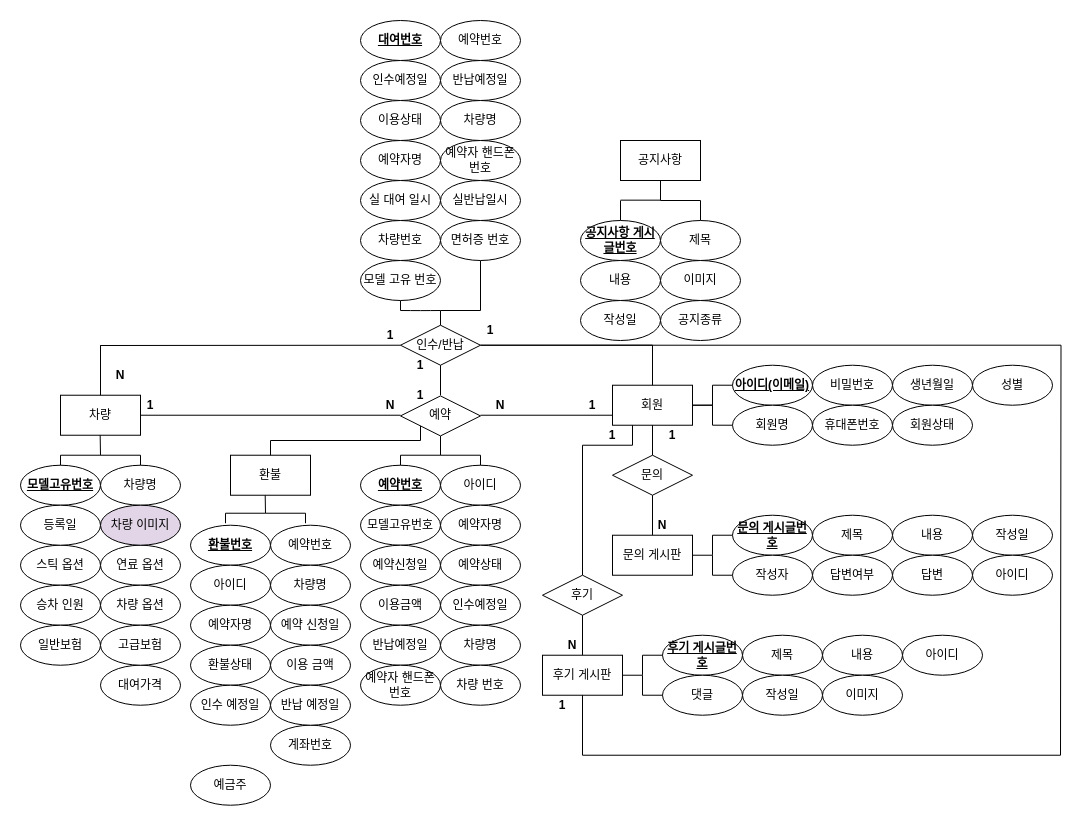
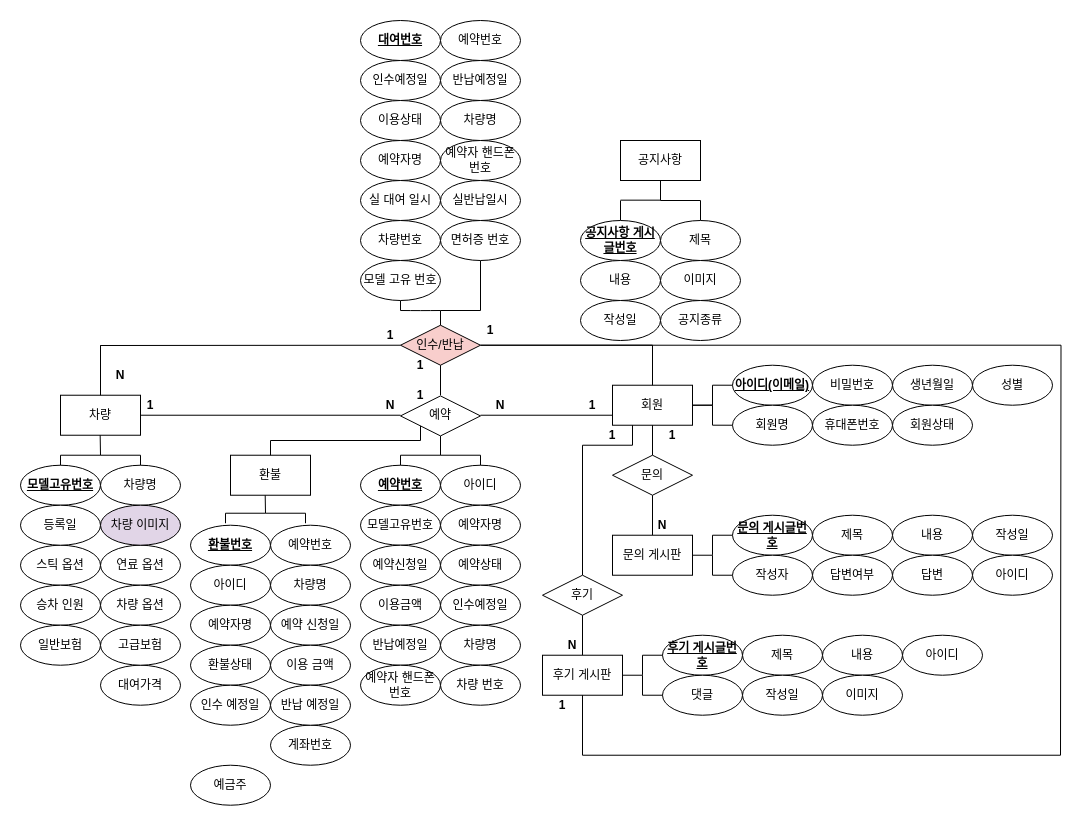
node "인수/반납": fillcolor #ffffff -> #f8cecc
